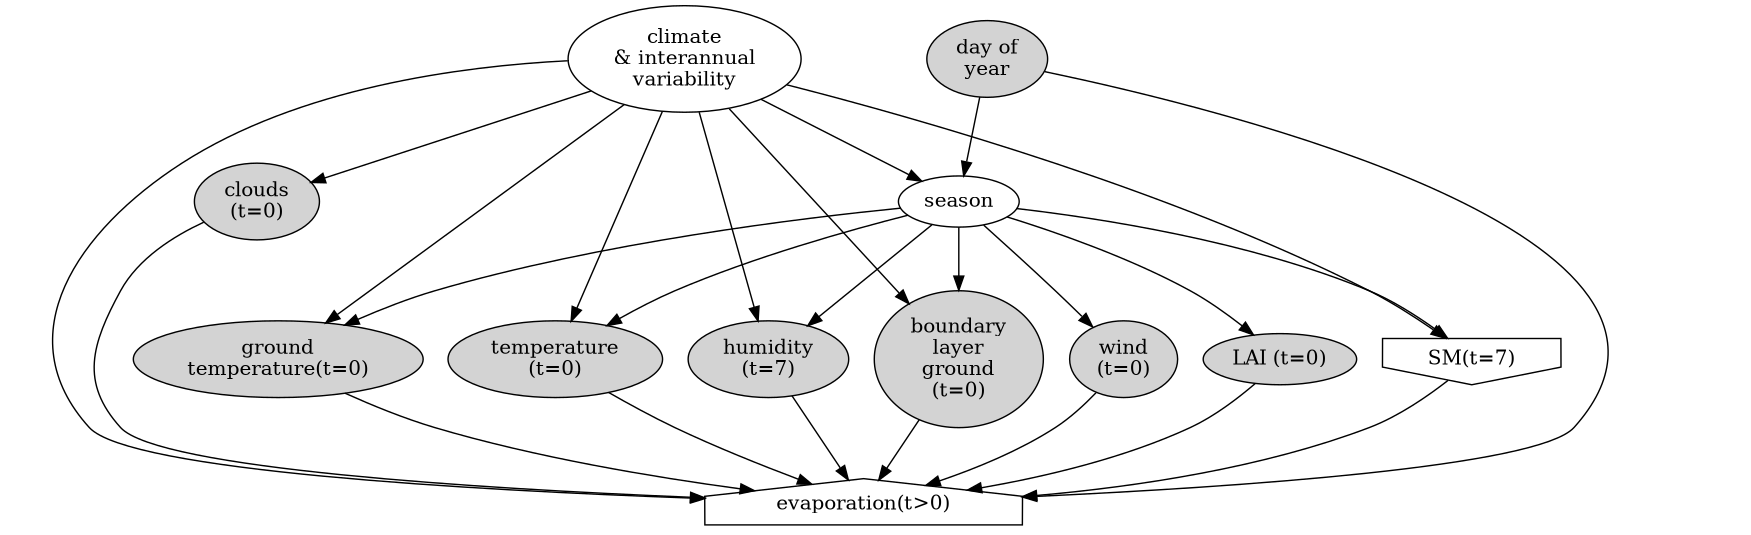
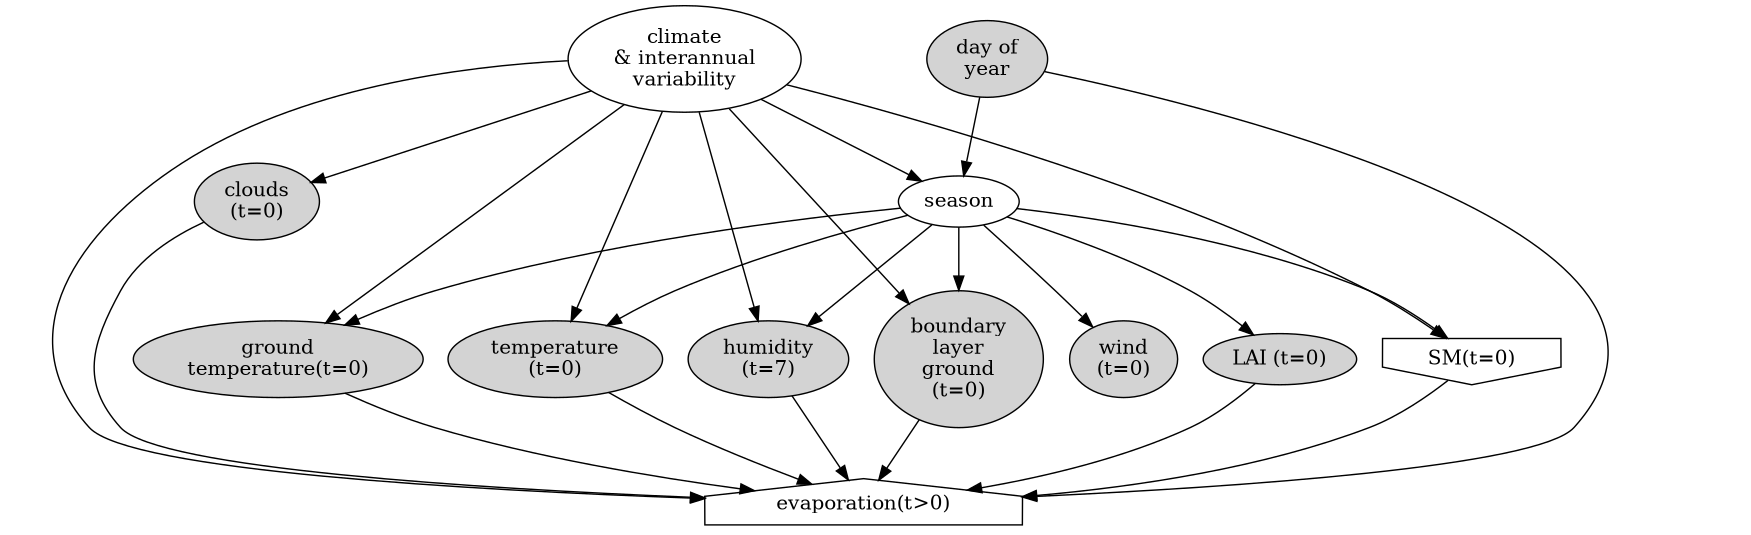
node "SM(t=7)": label "SM(t=7)" -> "SM(t=0)"
edge "wind (t=0)" -> "evaporation(t>0)": removed
